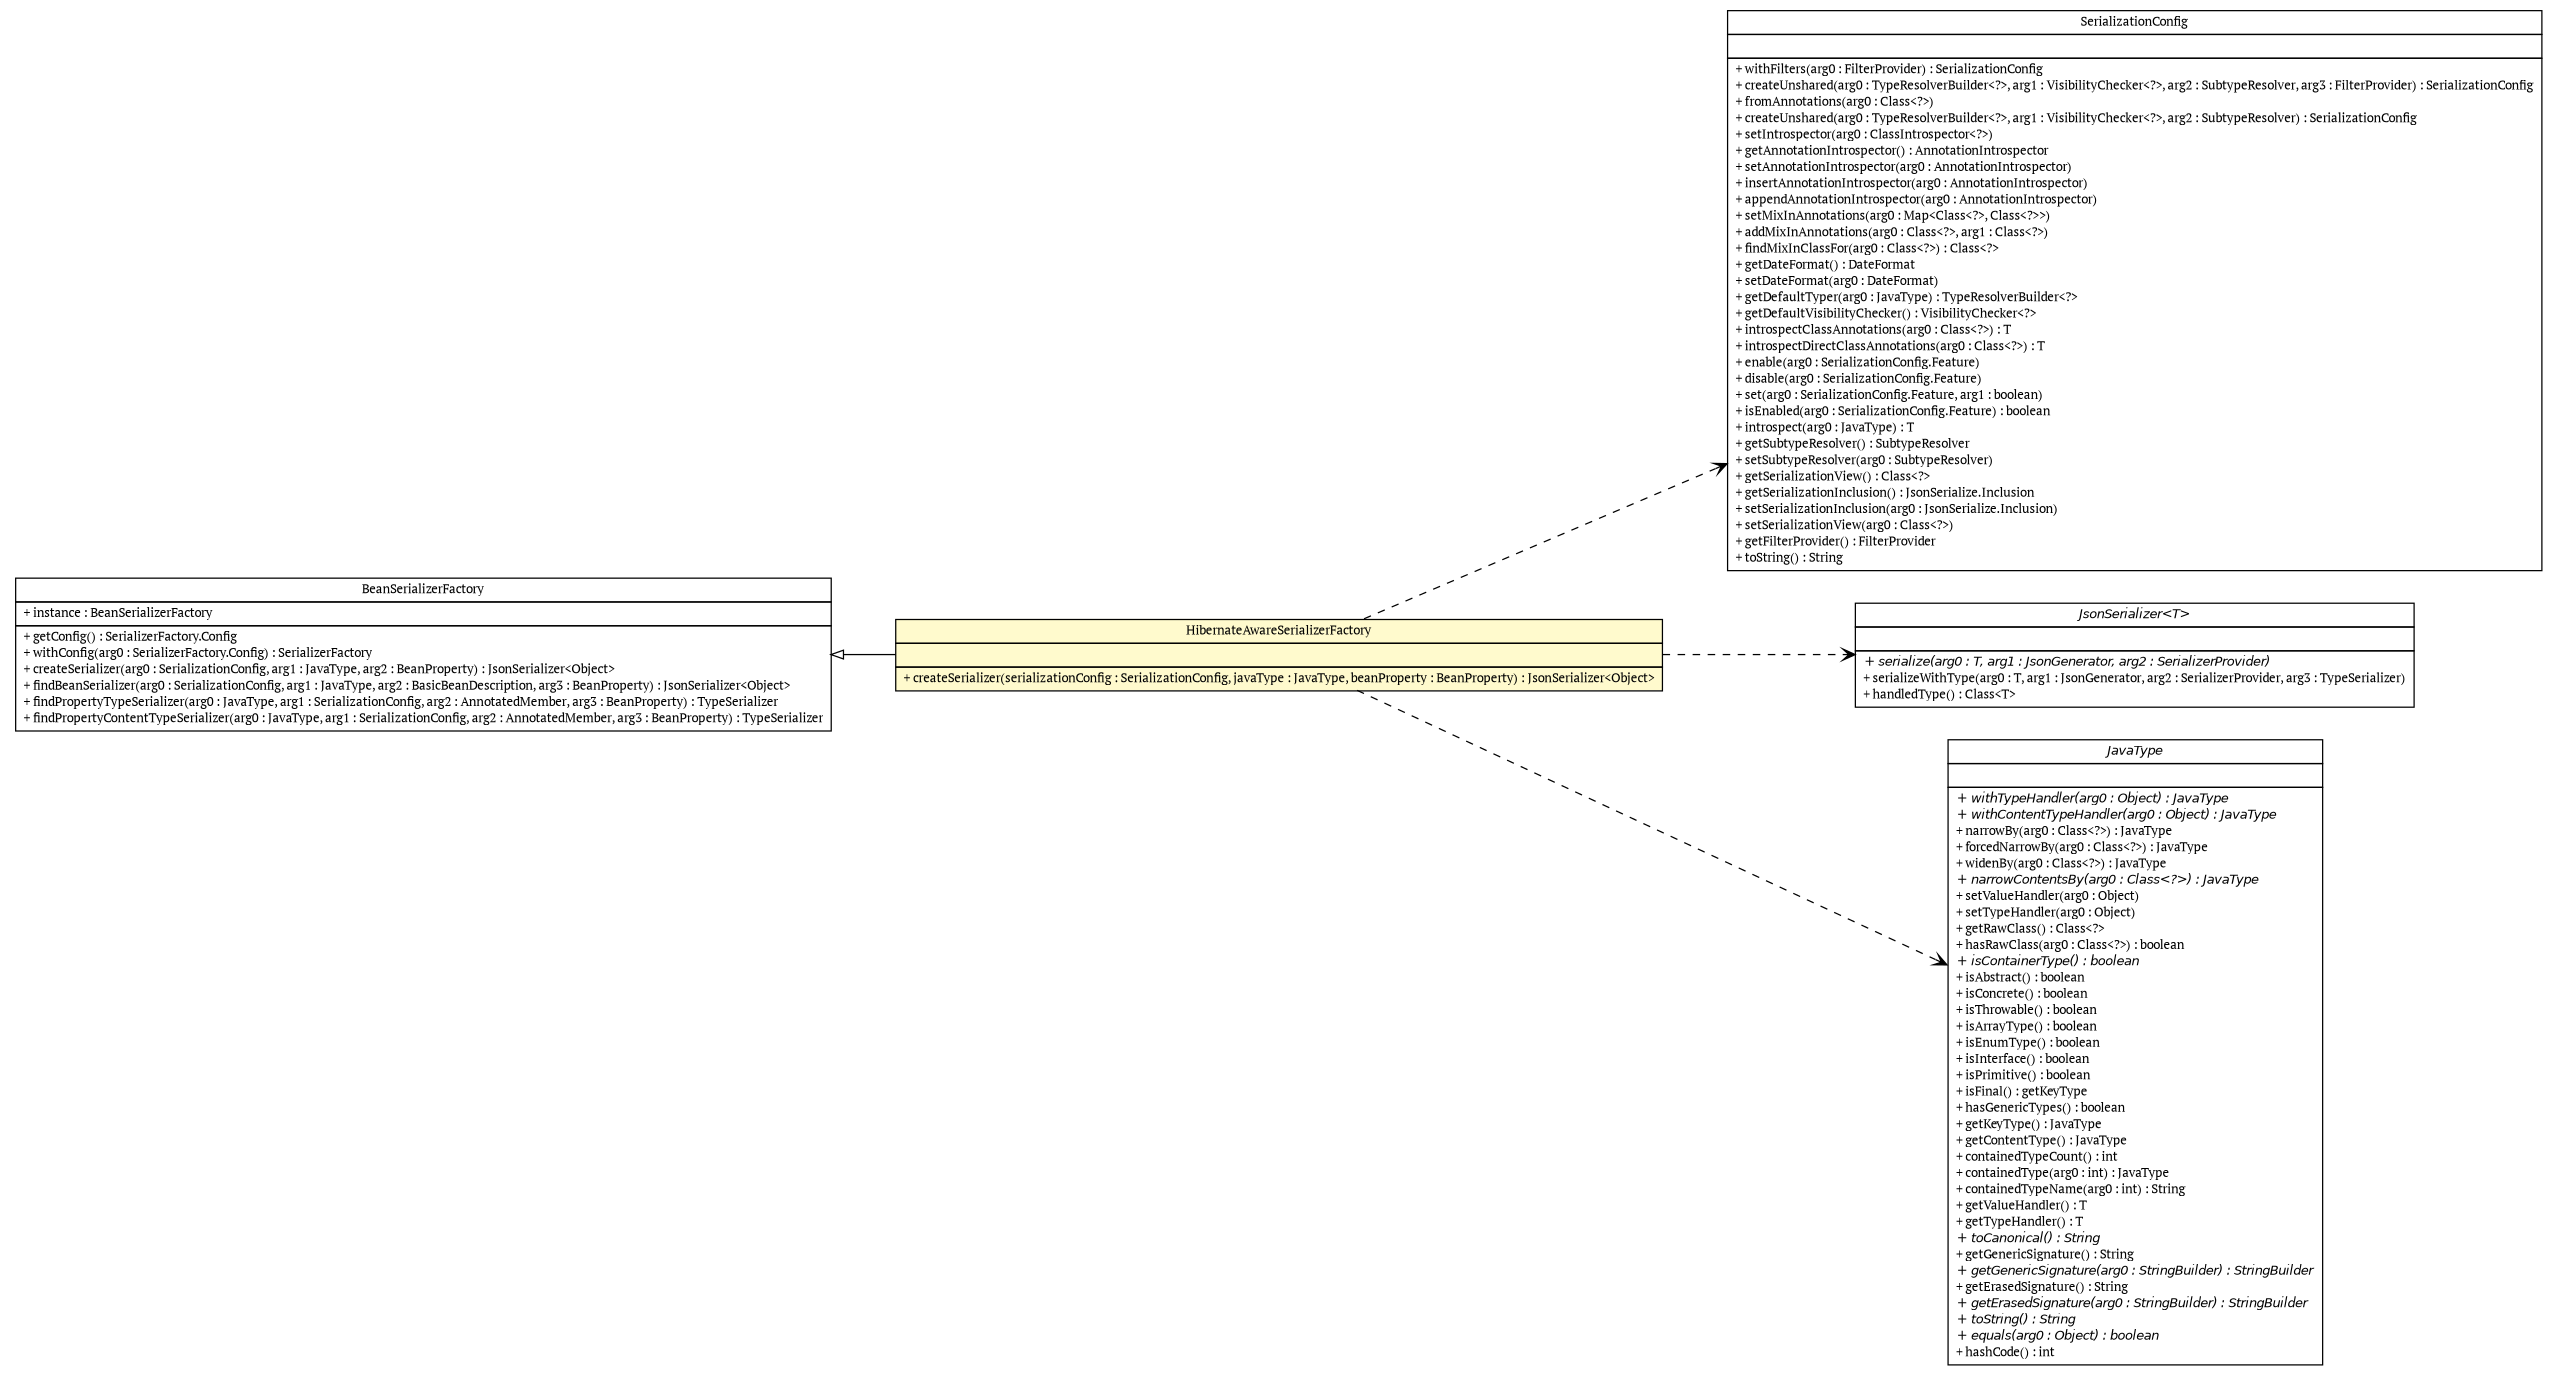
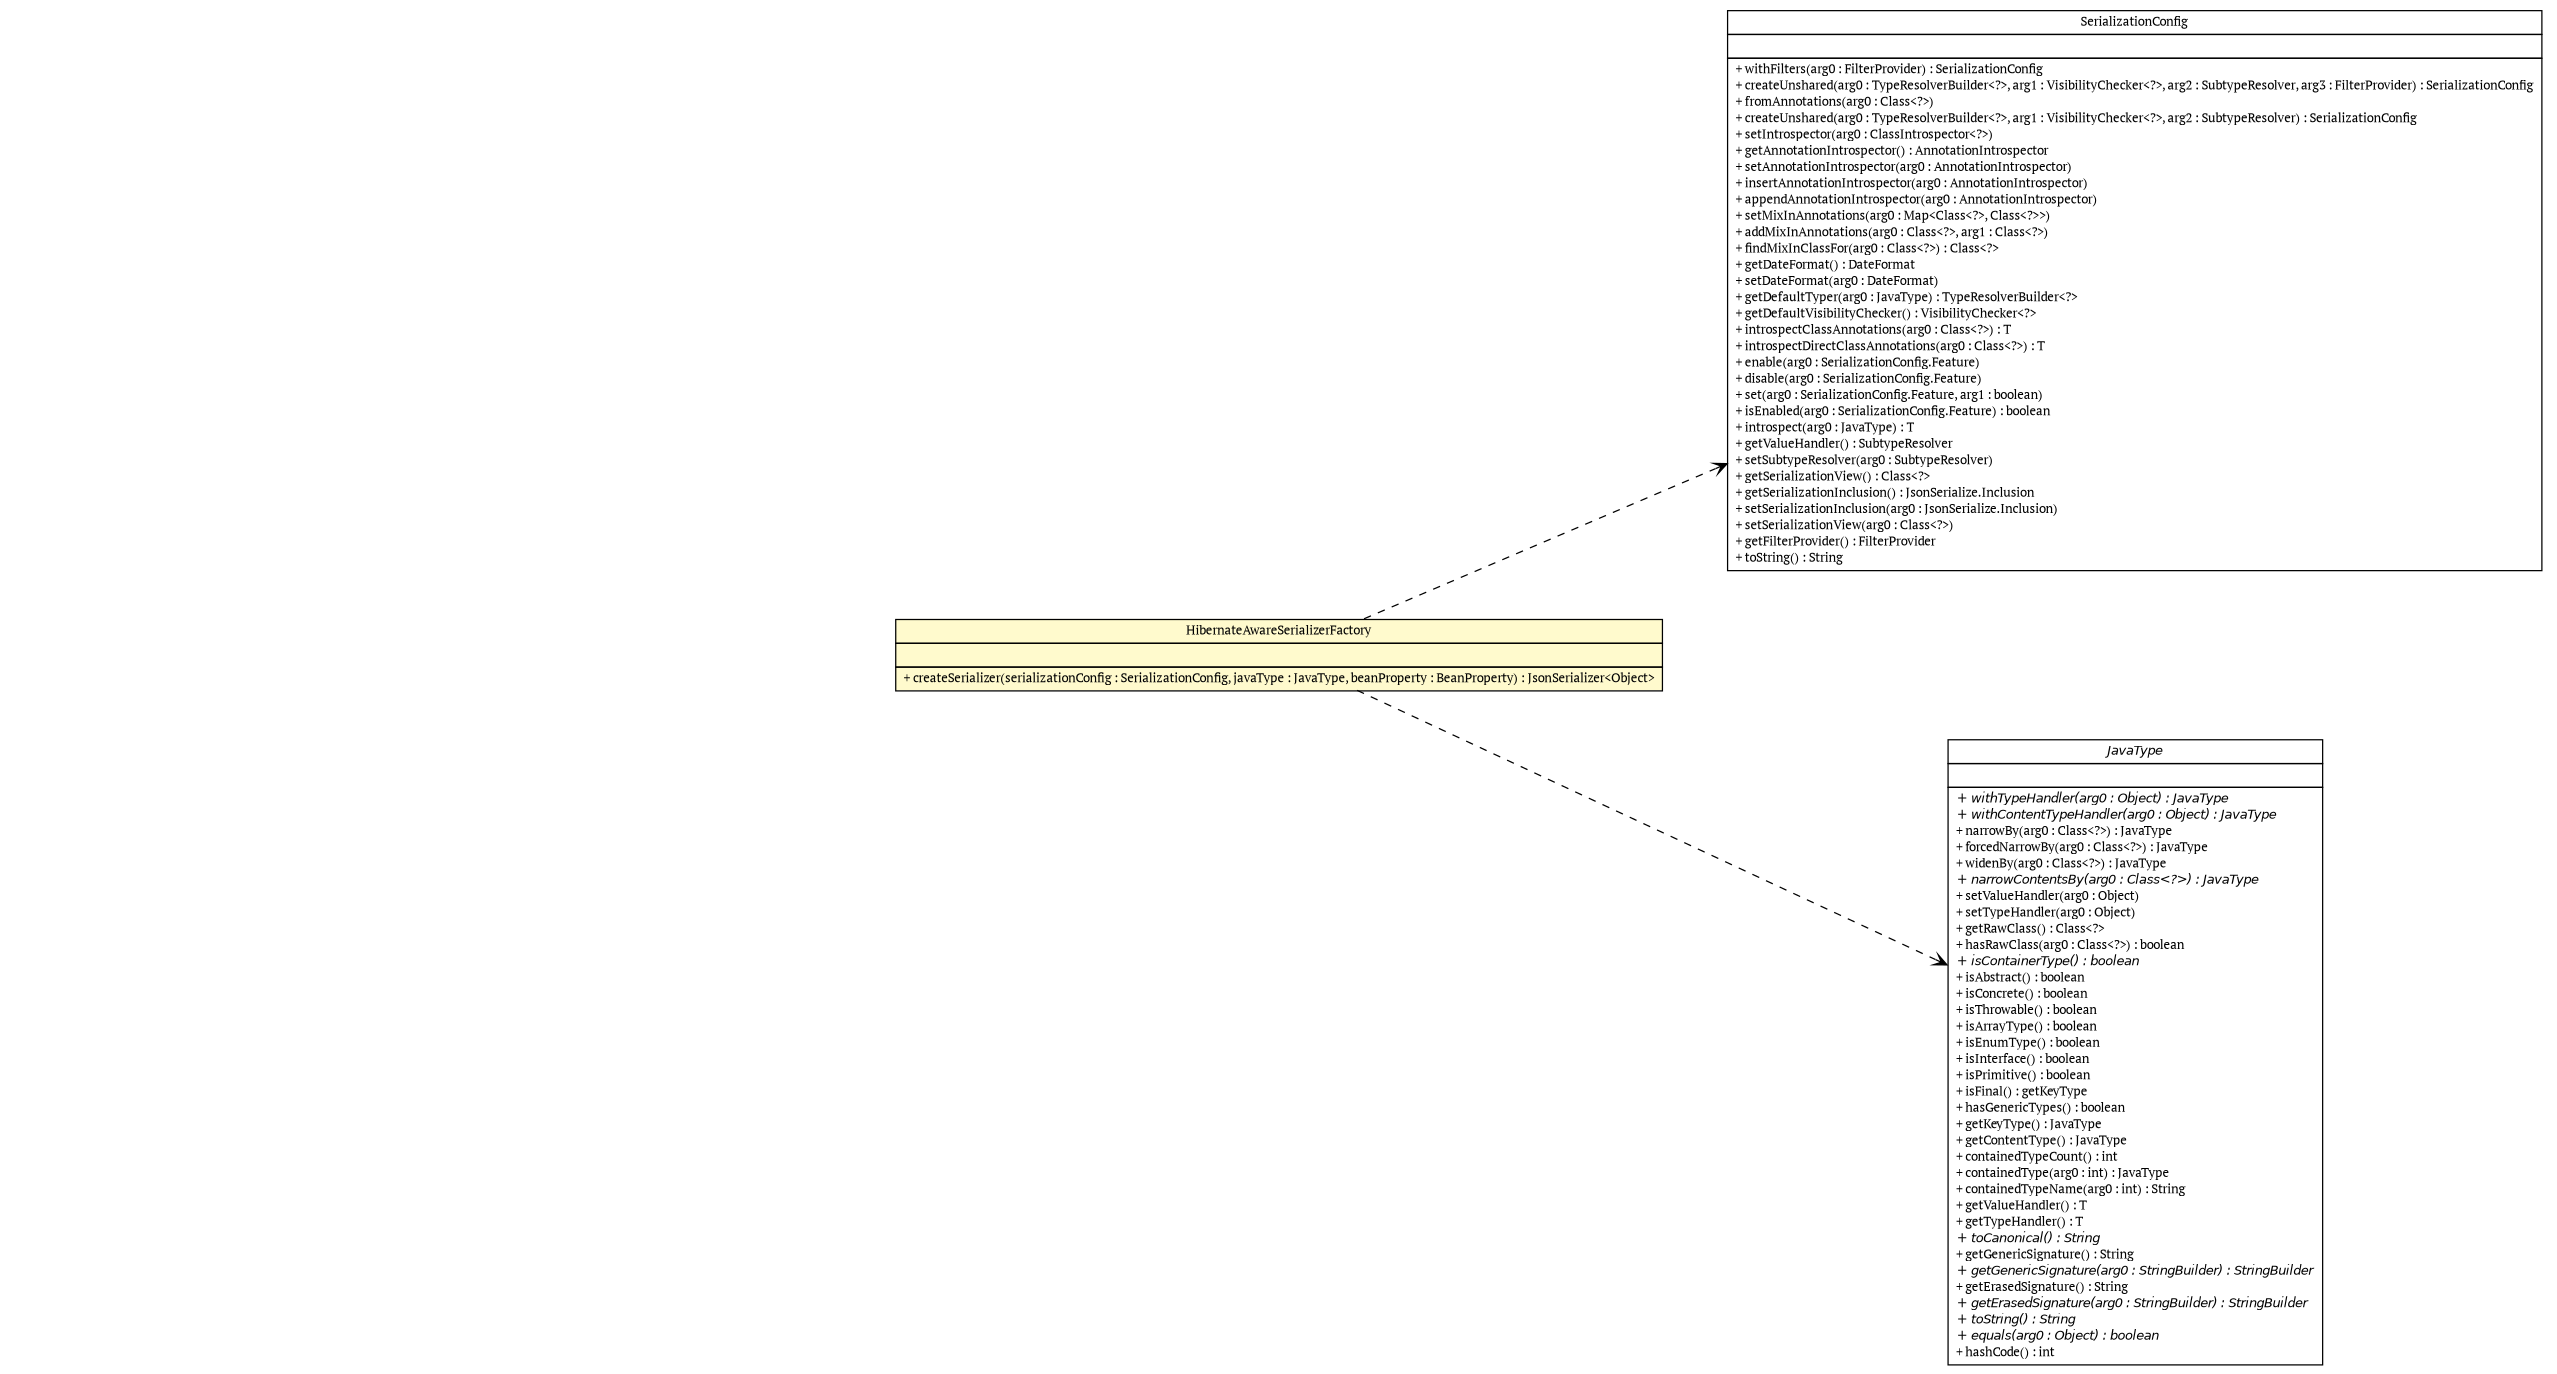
node "SerializationConfig": text "+ getSubtypeResolver() : SubtypeResolver" -> "+ getValueHandler() : SubtypeResolver"
node "BeanSerializerFactory": removed
node "JsonSerializer<T>": removed
